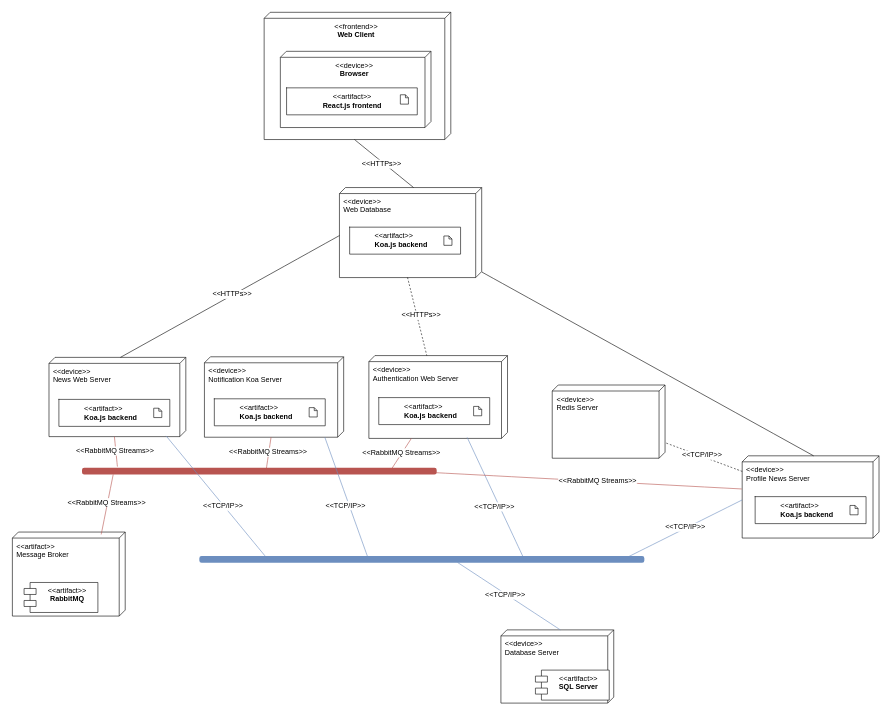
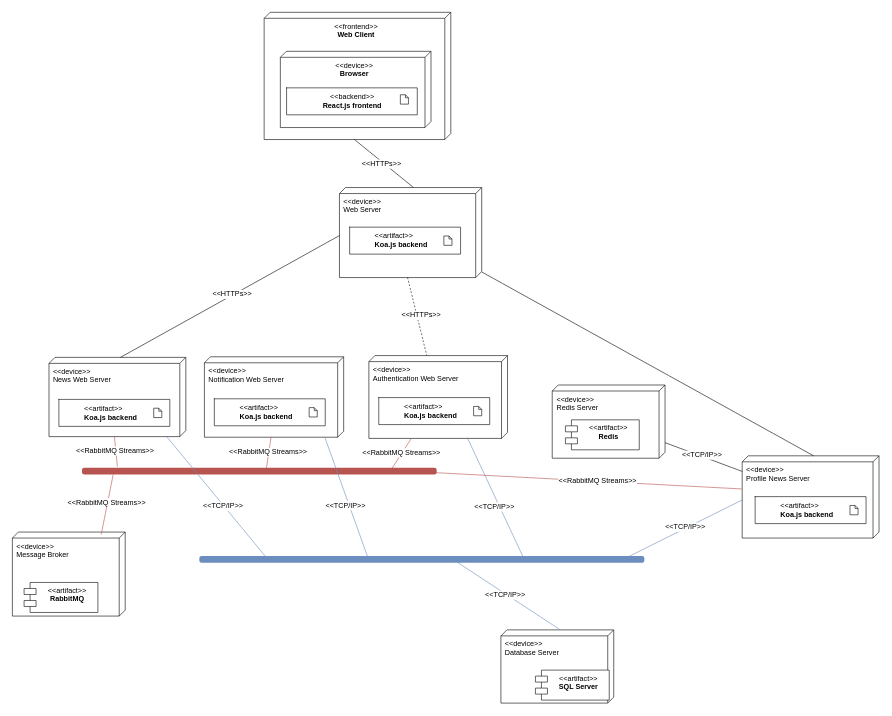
node "<<artifact>> React.js frontend": label "<<artifact>> React.js frontend" -> "<<backend>> React.js frontend"
node "<<device>> Web Database": label "<<device>> Web Database" -> "<<device>> Web Server"
node "<<device>> Notification Koa Server": label "<<device>> Notification Koa Server" -> "<<device>> Notification Web Server"
node "<<artifact>> Redis": added
edge "<<device>> Redis Server" -- "<<device>> Profile News Server": style dashed -> solid
node "<<artifact>> Message Broker": label "<<artifact>> Message Broker" -> "<<device>> Message Broker"
